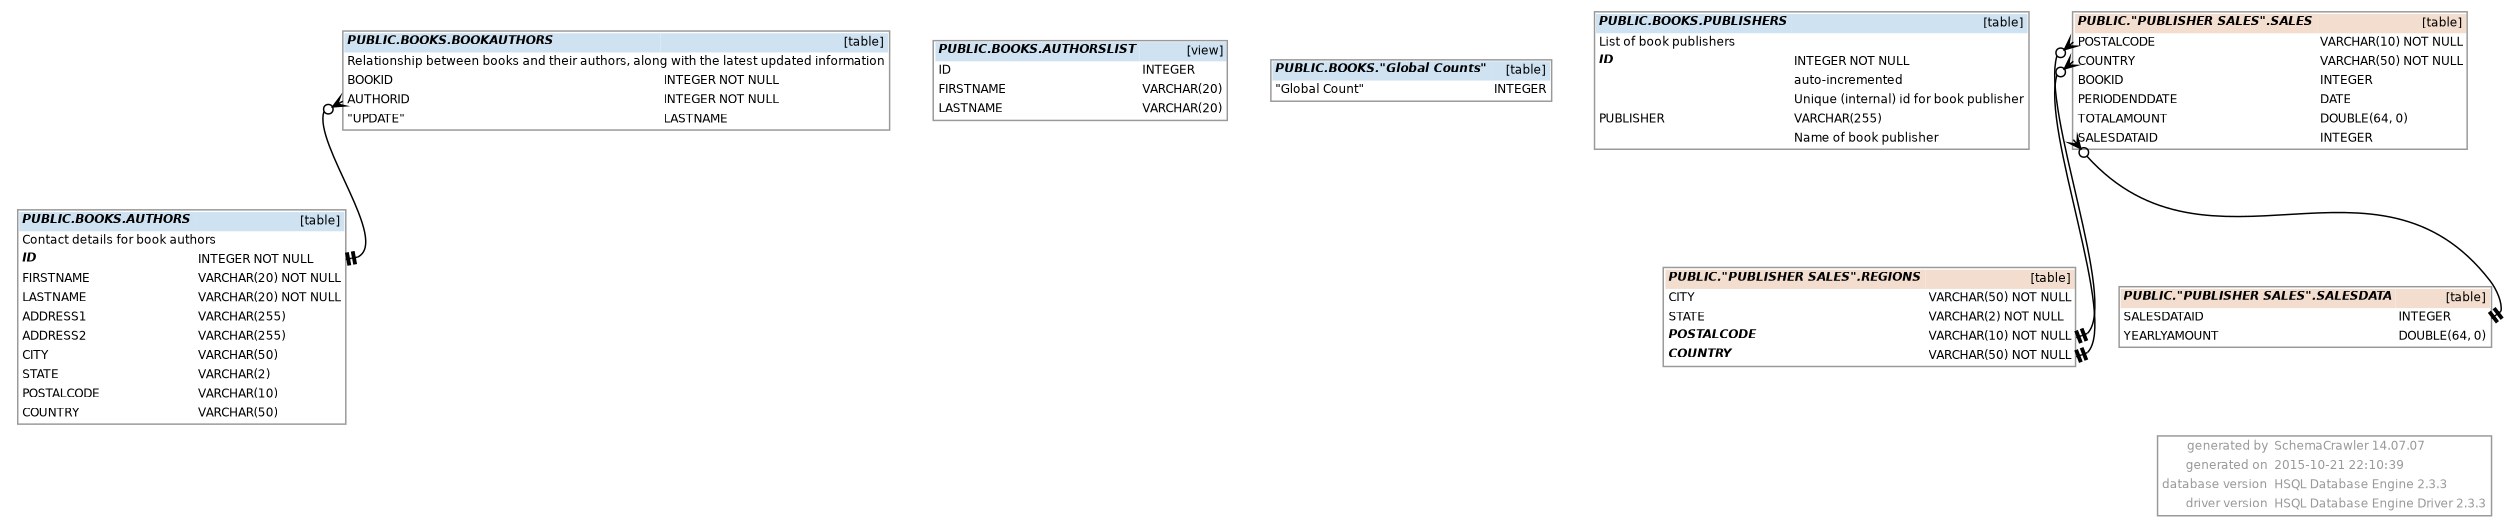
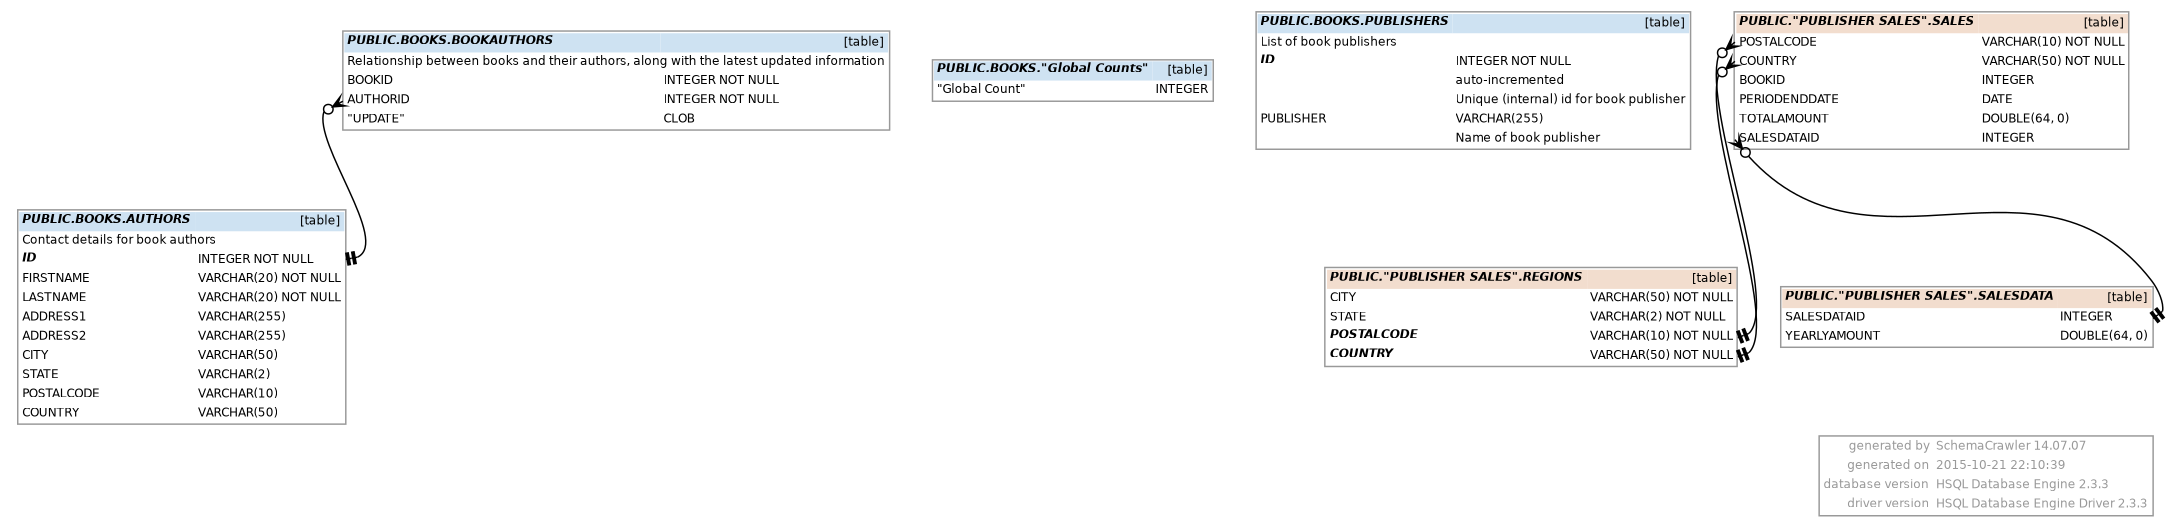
node "PUBLIC.BOOKS.AUTHORSLIST": removed
node "PUBLIC.BOOKS.BOOKAUTHORS": text "LASTNAME" -> "CLOB"
